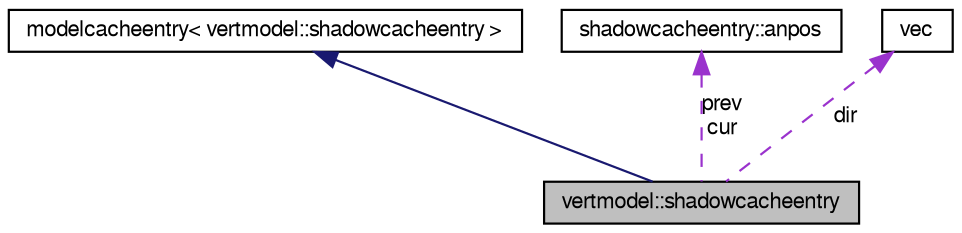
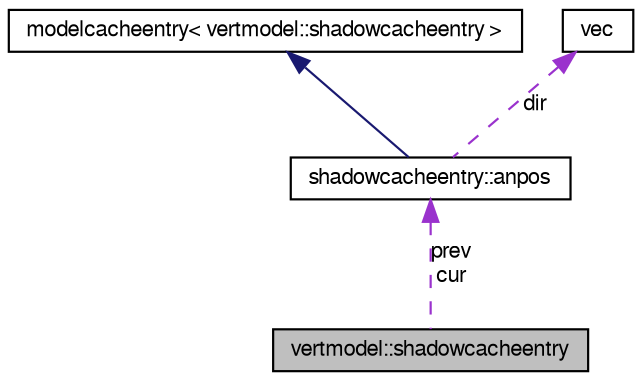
edge "vertmodel::shadowcacheentry" -> "modelcacheentry< vertmodel::shadowcacheentry >": now "shadowcacheentry::anpos" -> "modelcacheentry< vertmodel::shadowcacheentry >"
edge "vertmodel::shadowcacheentry" -> "vec": now "shadowcacheentry::anpos" -> "vec"
